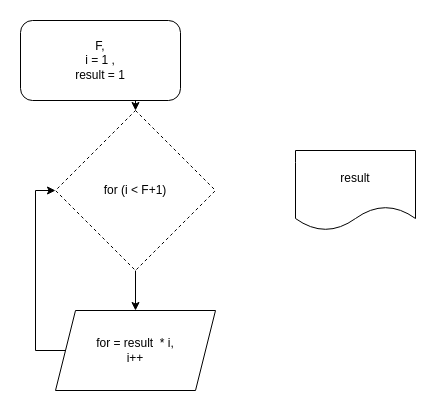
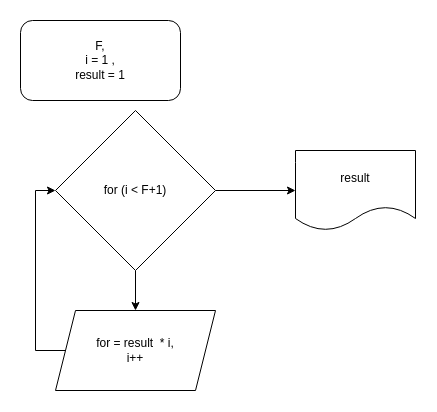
edge "F, i = 1 , result = 1" -> "for (i < F+1)": removed
node "for (i < F+1)": style dashed -> solid
edge "for (i < F+1)" -> "result": added
